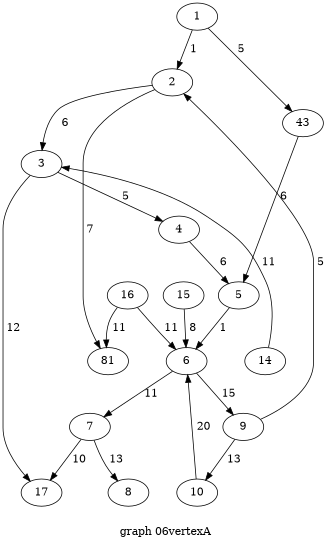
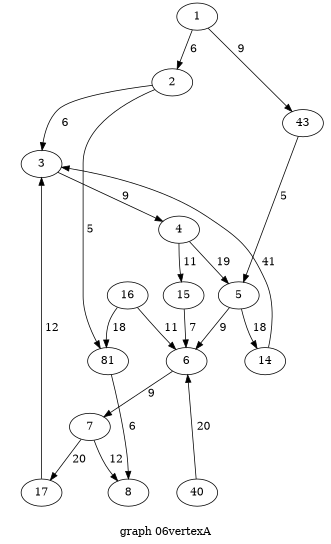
edge "1" -> "2": label " 1 " -> " 6 "
edge "1" -> "43": label " 5 " -> " 9 "
edge "3" -> "4": label " 5 " -> " 9 "
edge "43" -> "5": label " 6 " -> " 5 "
edge "2" -> "81": label " 7 " -> " 5 "
edge "4" -> "15": added, label "11"
edge "4" -> "5": label " 6 " -> " 19 "
edge "14" -> "3": label " 11 " -> " 41 "
edge "3" -> "17": reversed
edge "5" -> "14": added, label "18"
edge "16" -> "81": label " 11 " -> " 18 "
edge "15" -> "6": label " 8 " -> " 7 "
edge "5" -> "6": label " 1 " -> " 9 "
edge "6" -> "7": label " 11 " -> " 9 "
edge "81" -> "8": added, label "6"
node "9": removed
edge "7" -> "17": label " 10 " -> " 20 "
edge "7" -> "8": label " 13 " -> " 12 "
node "10": label "10" -> "40"
